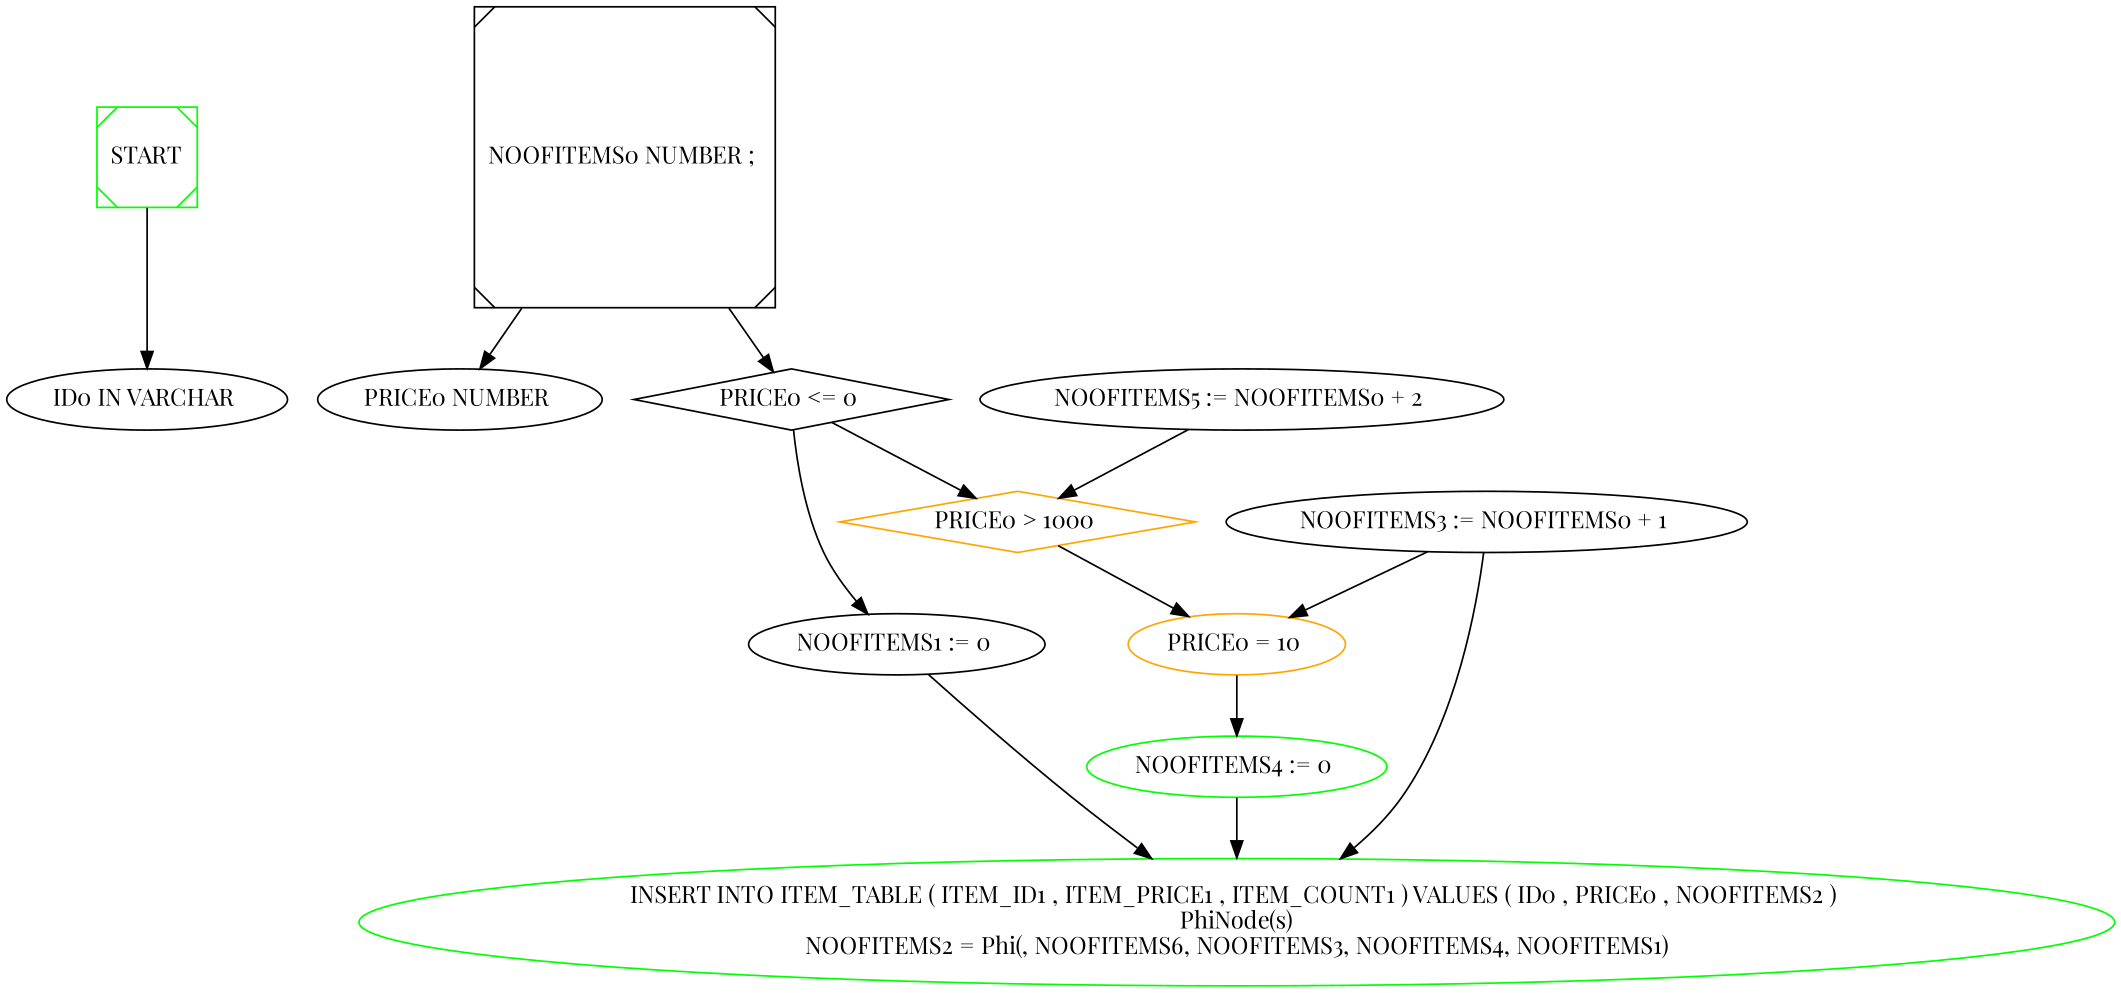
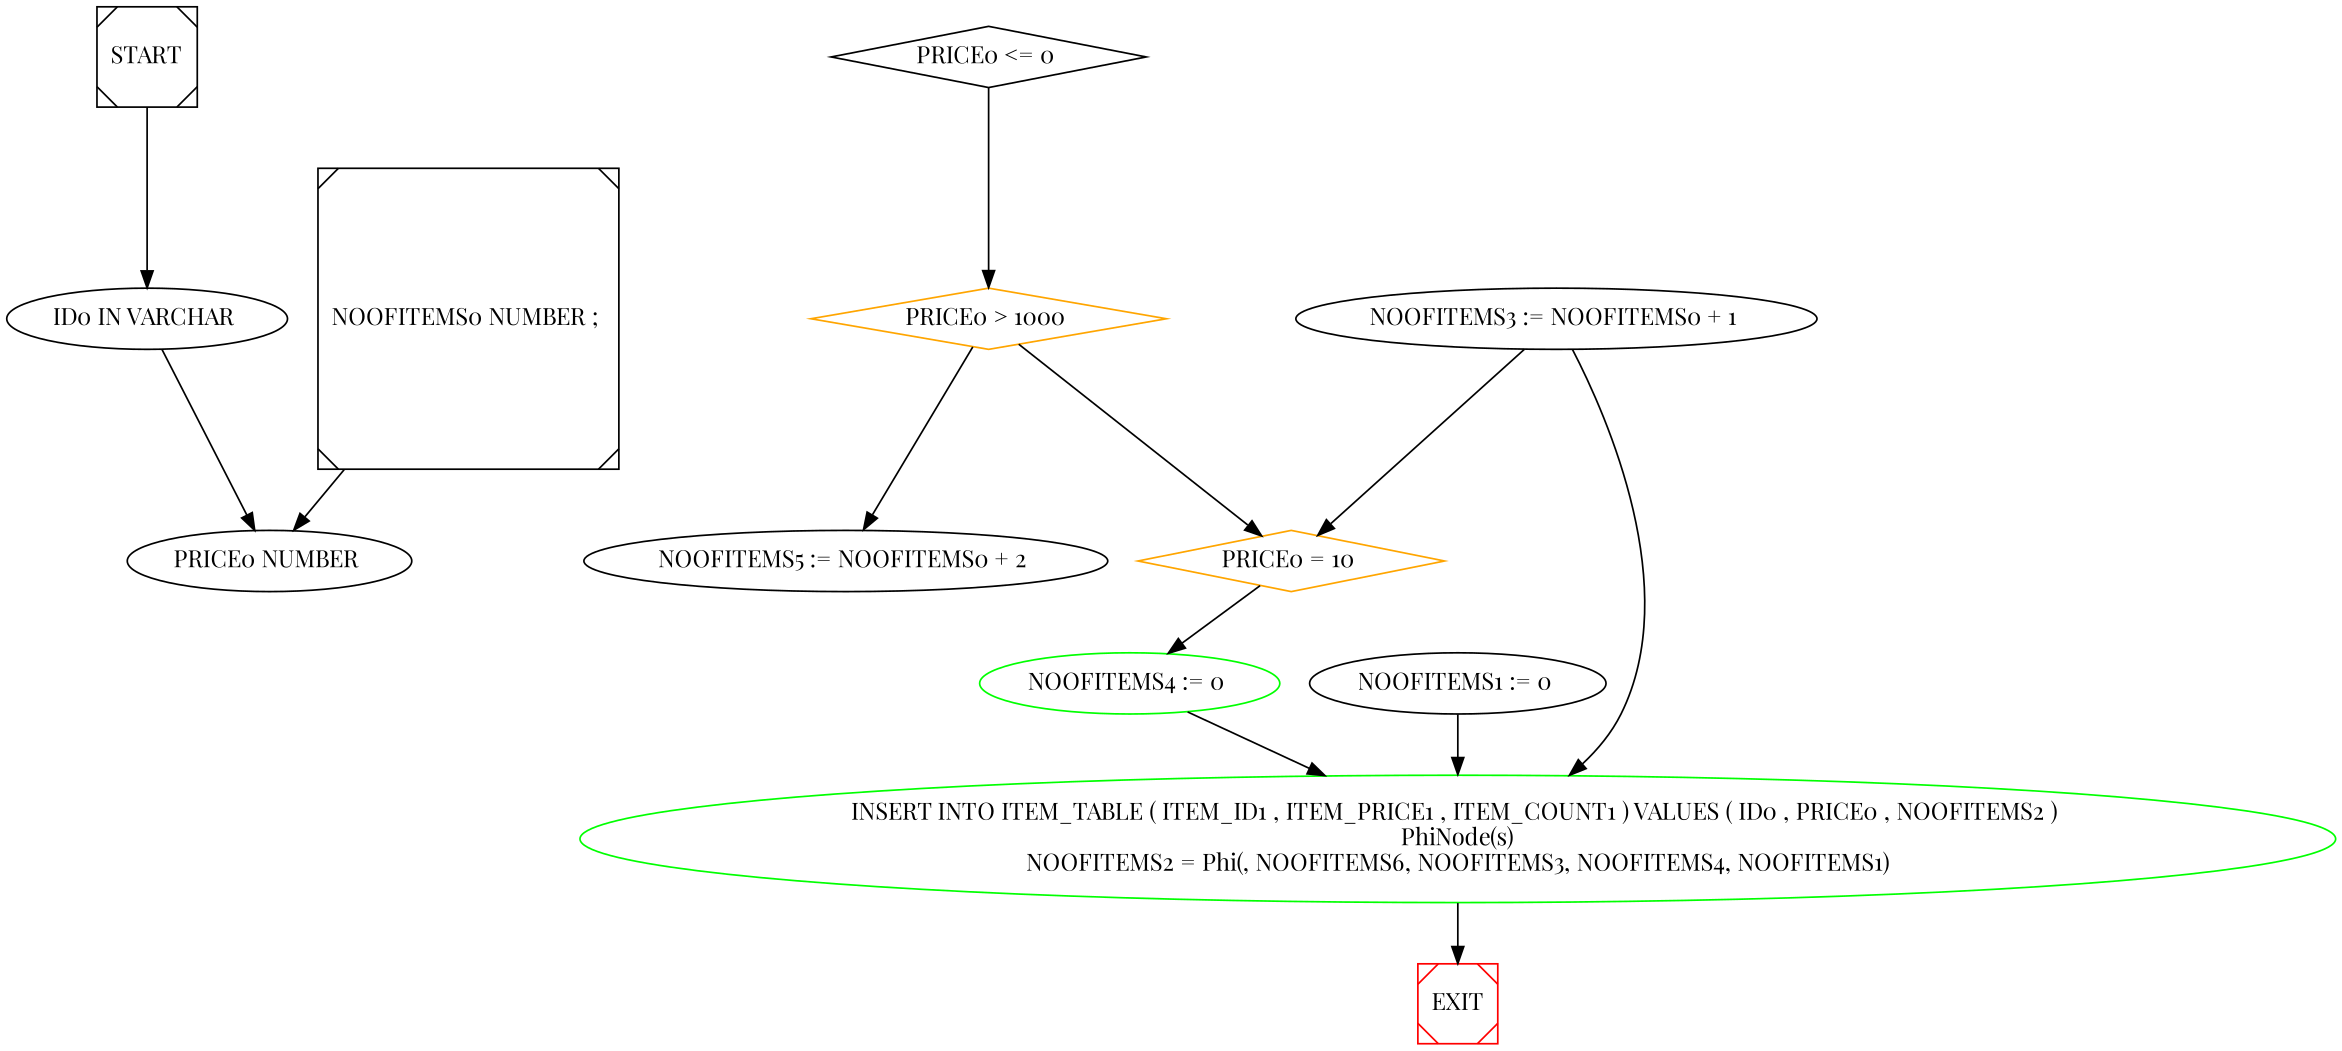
node "START": color green -> black
edge "NOOFITEMS0 NUMBER ;" -> "PRICE0 <= 0": removed
edge "ID0 IN VARCHAR" -> "PRICE0 NUMBER": added
edge "NOOFITEMS5 := NOOFITEMS0 + 2" -> "PRICE0 > 1000": reversed
edge "PRICE0 <= 0" -> "NOOFITEMS1 := 0": removed
node "PRICE0 = 10": shape ellipse -> diamond
node "EXIT": added
